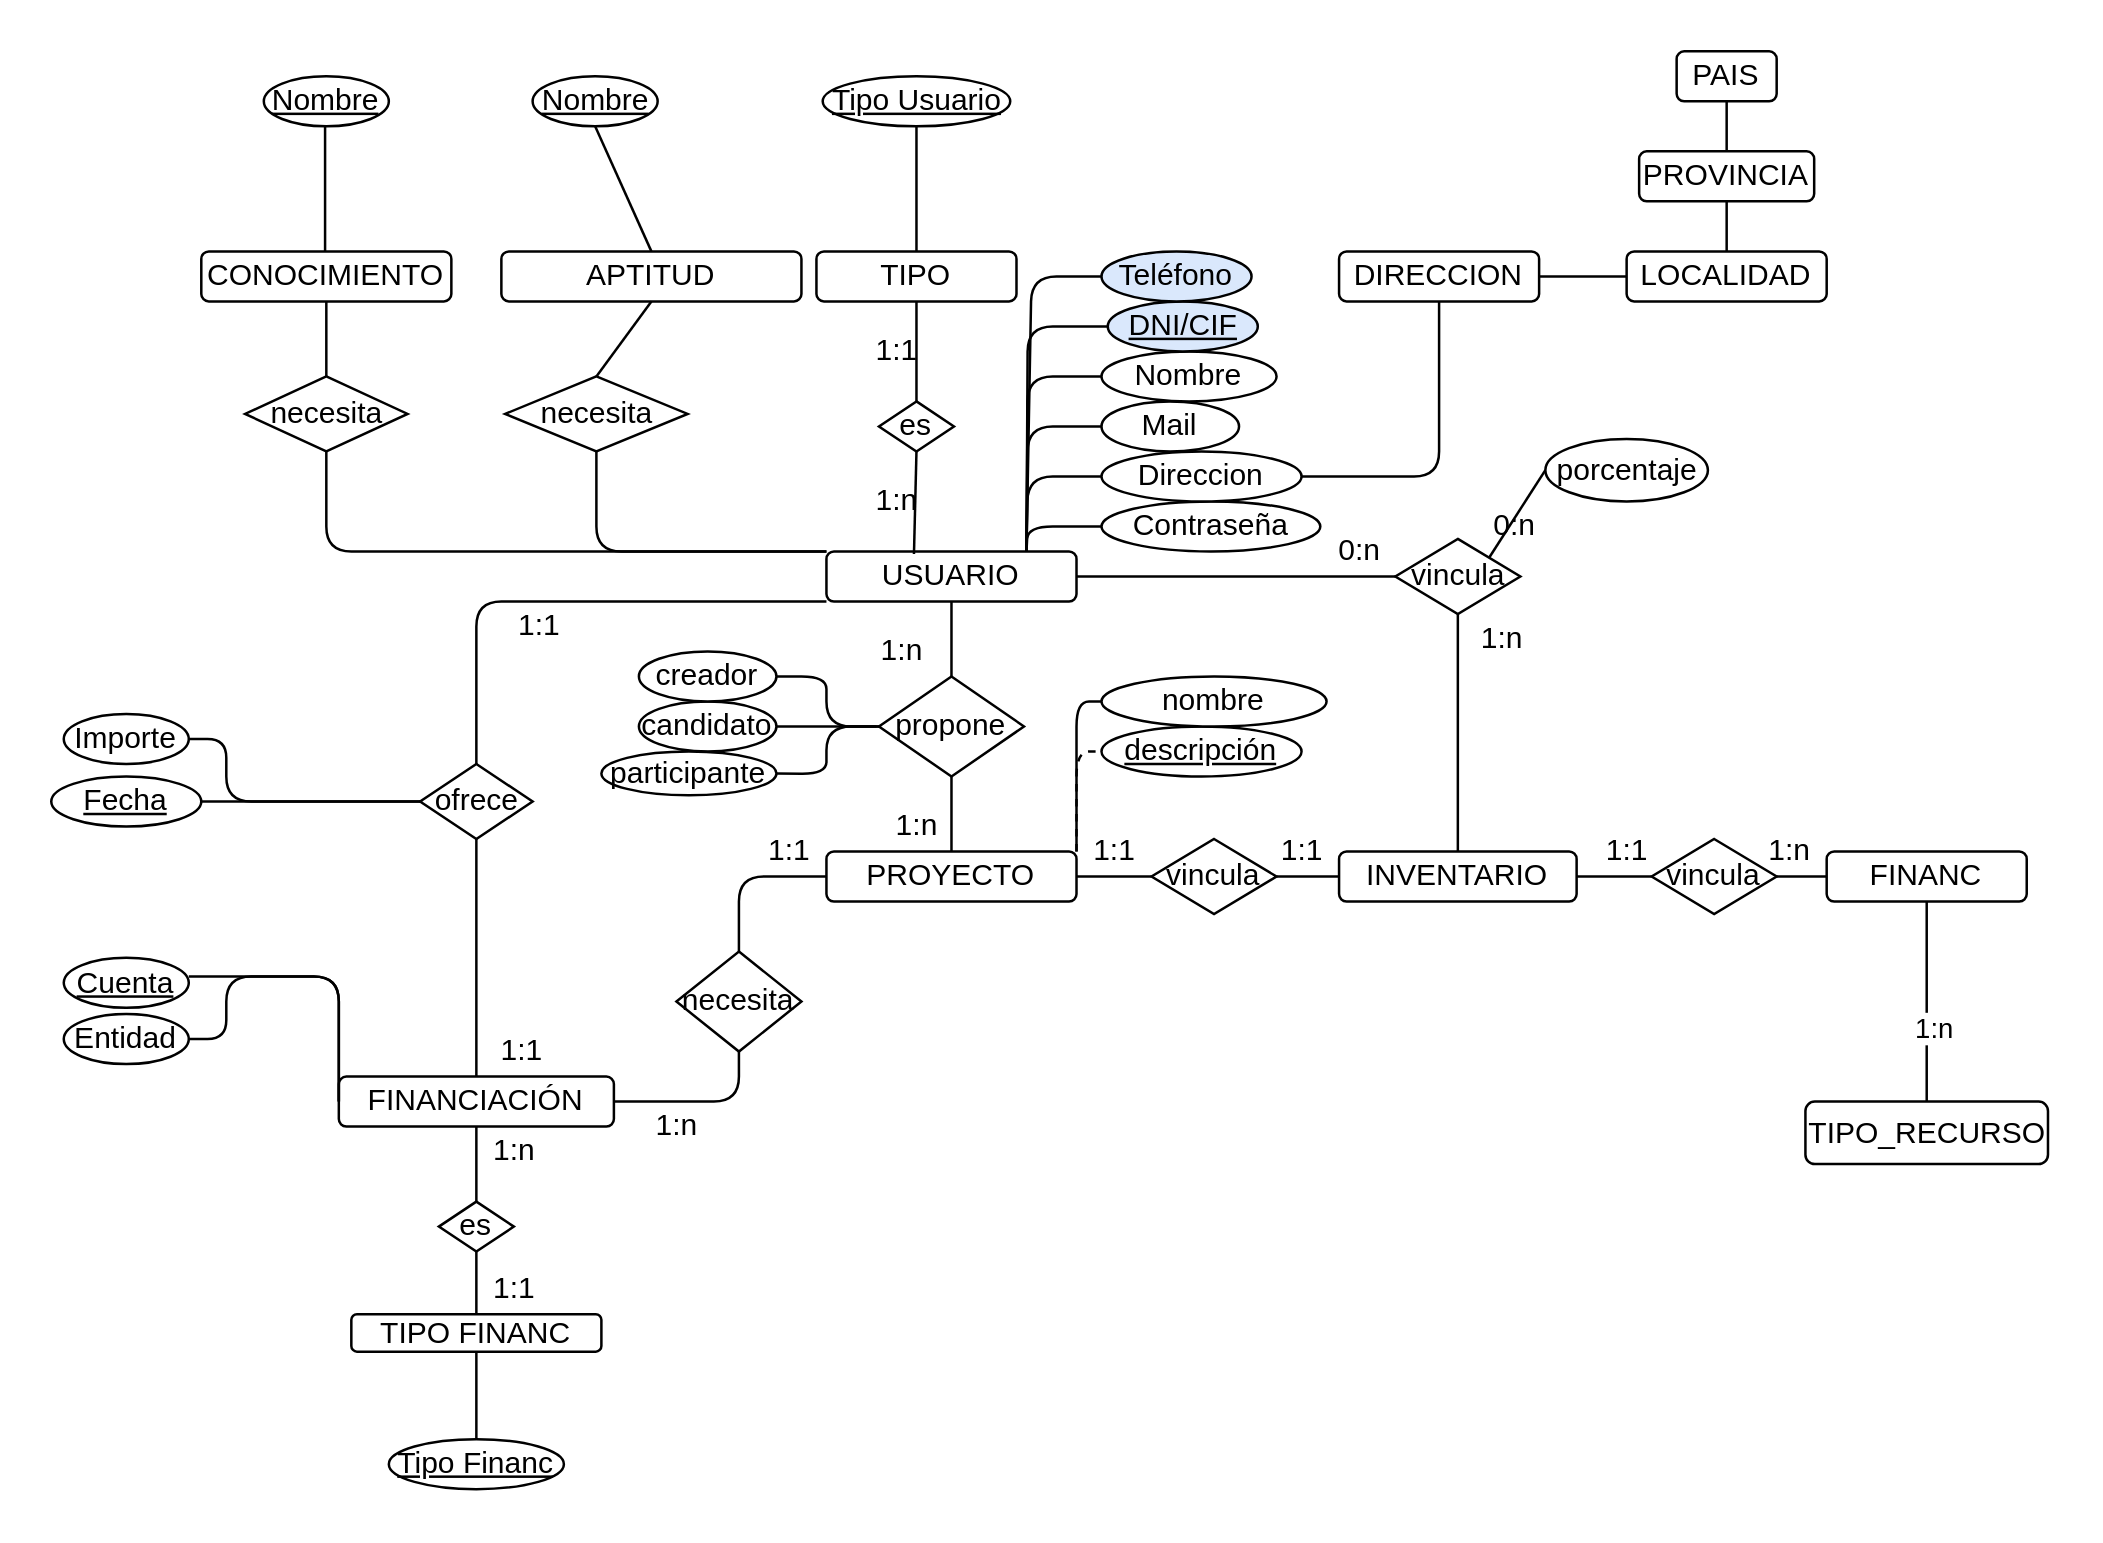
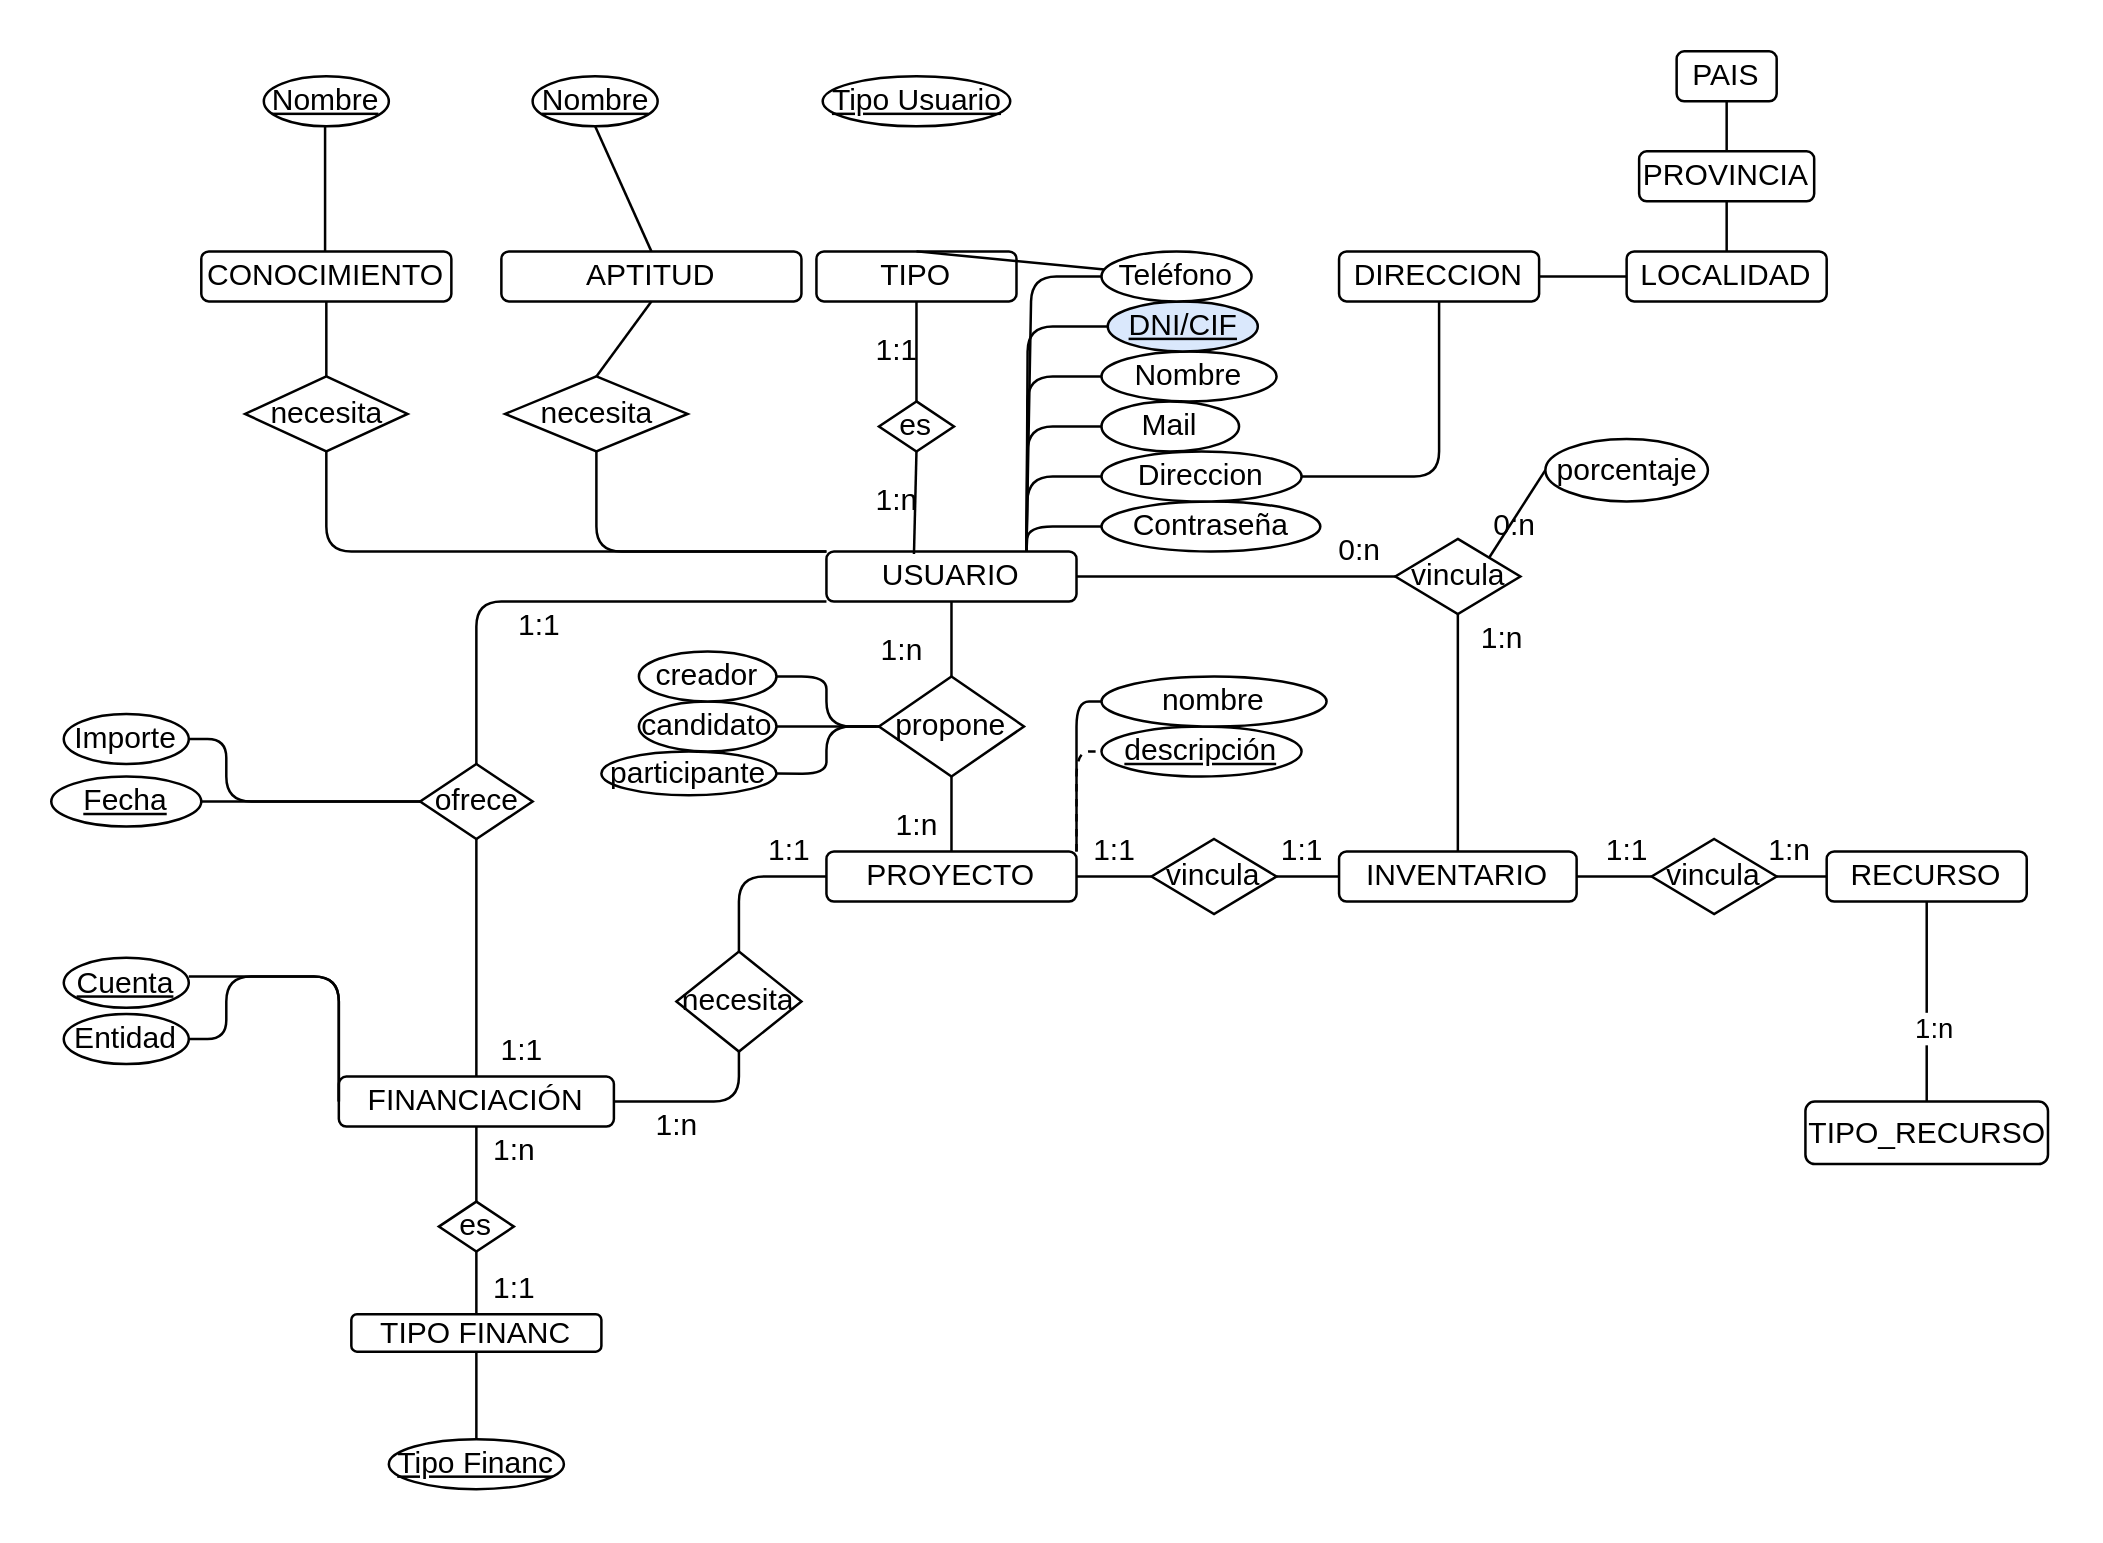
edge "Tipo Usuario" -- "TIPO": now "Teléfono" -- "TIPO"
node "Teléfono": fillcolor #dae8fc -> #ffffff
node "FINANC": label "FINANC" -> "RECURSO"
